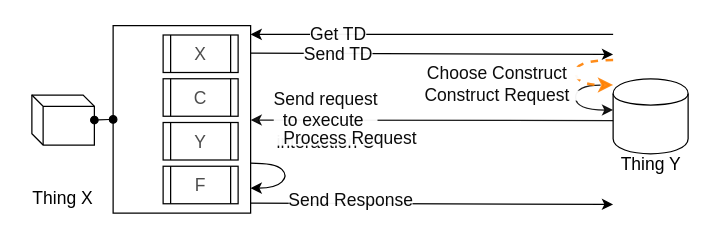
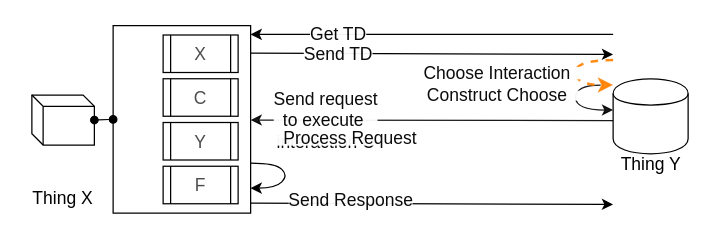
node "Choose Construct": label "Choose Construct" -> "Choose Interaction"
node "Construct Request": label "Construct Request" -> "Construct Choose"
